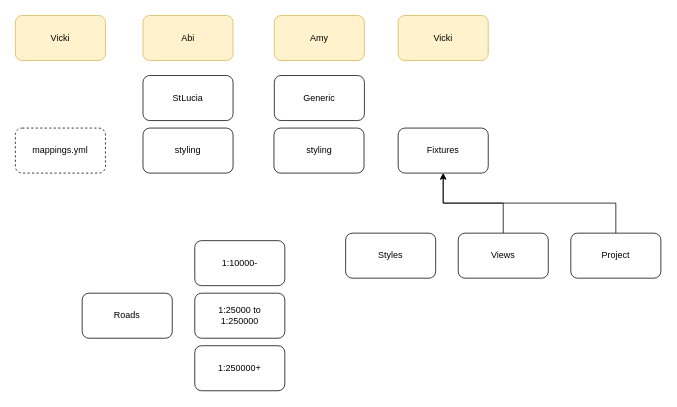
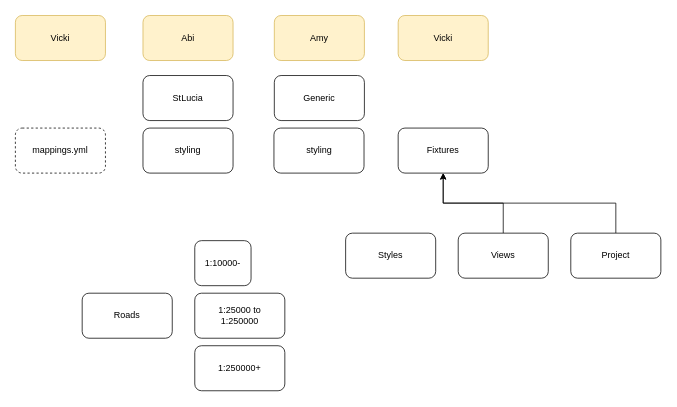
node "1:10000-": size 90x45 -> 56x45
